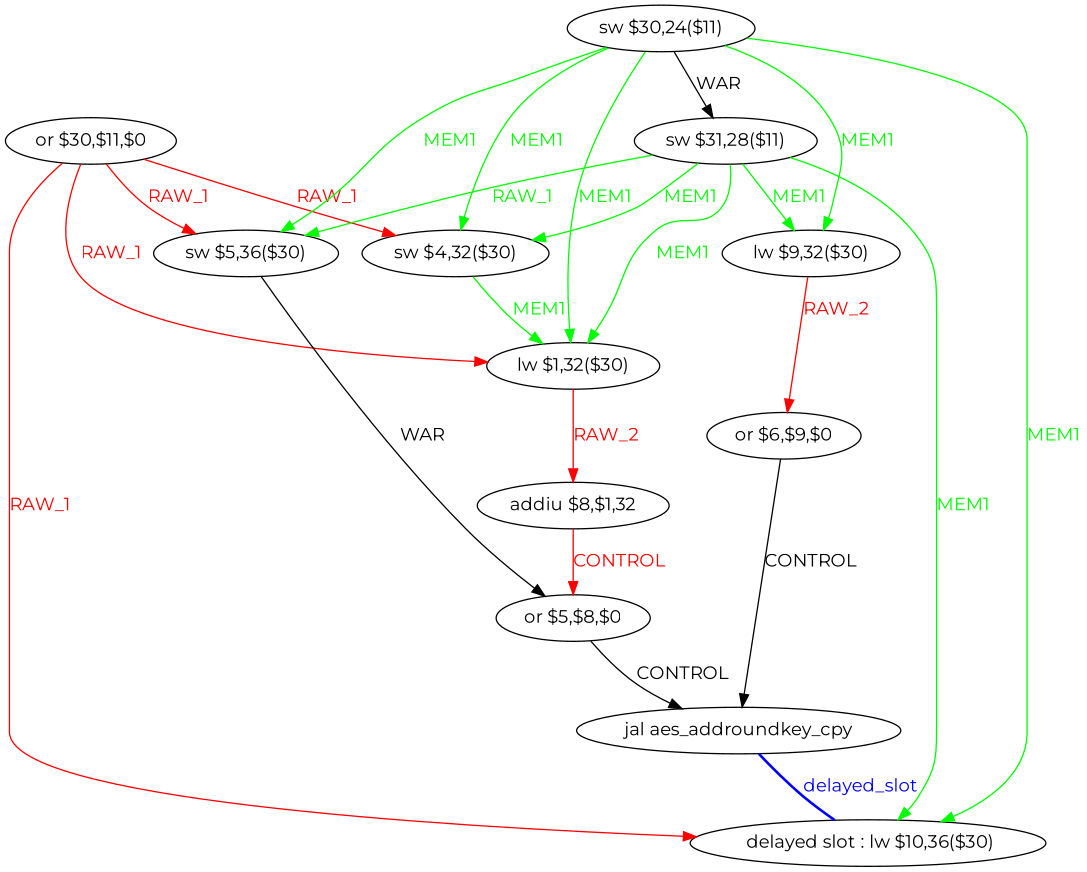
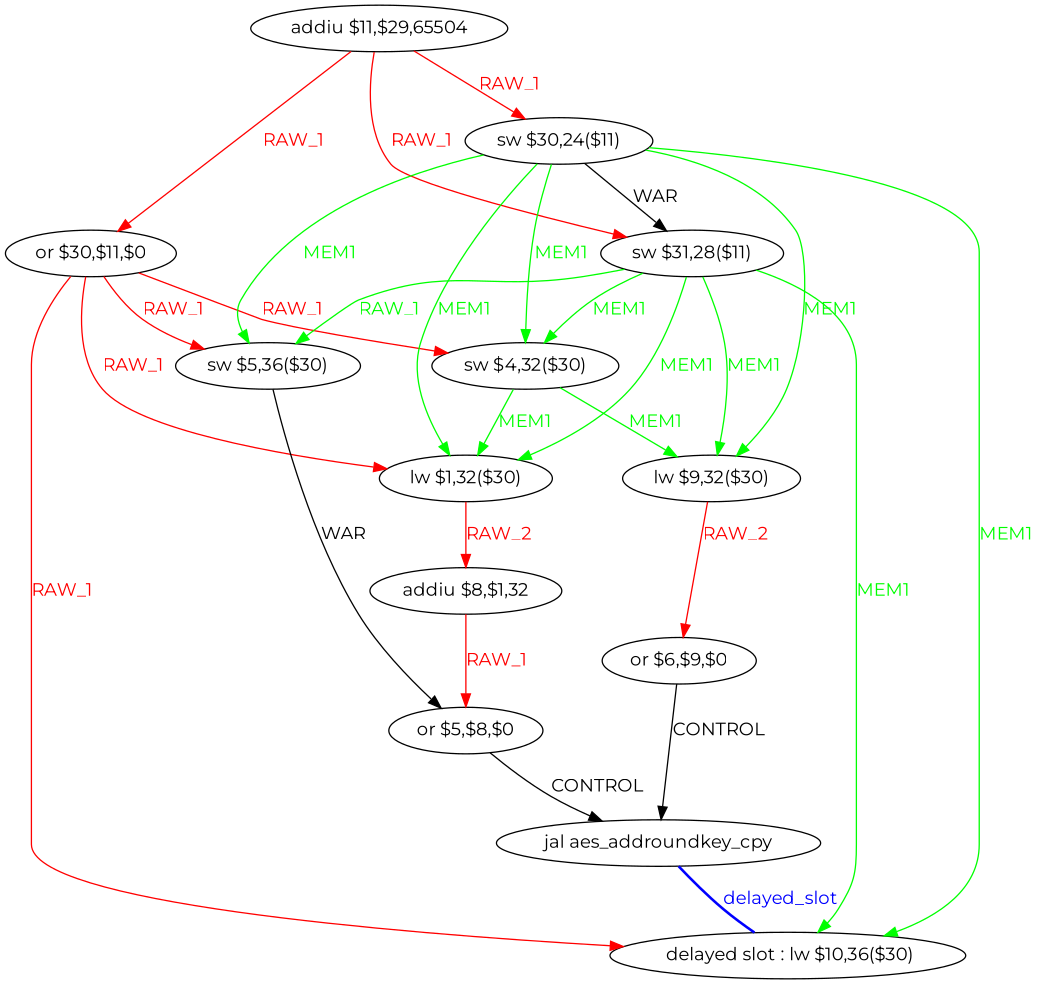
node "addiu $11,$29,65504": added
edge "sw $4,32($30)" -> "lw $9,32($30)": added, label "MEM1"
edge "addiu $8,$1,32" -> "or $5,$8,$0": label "CONTROL" -> "RAW_1"
